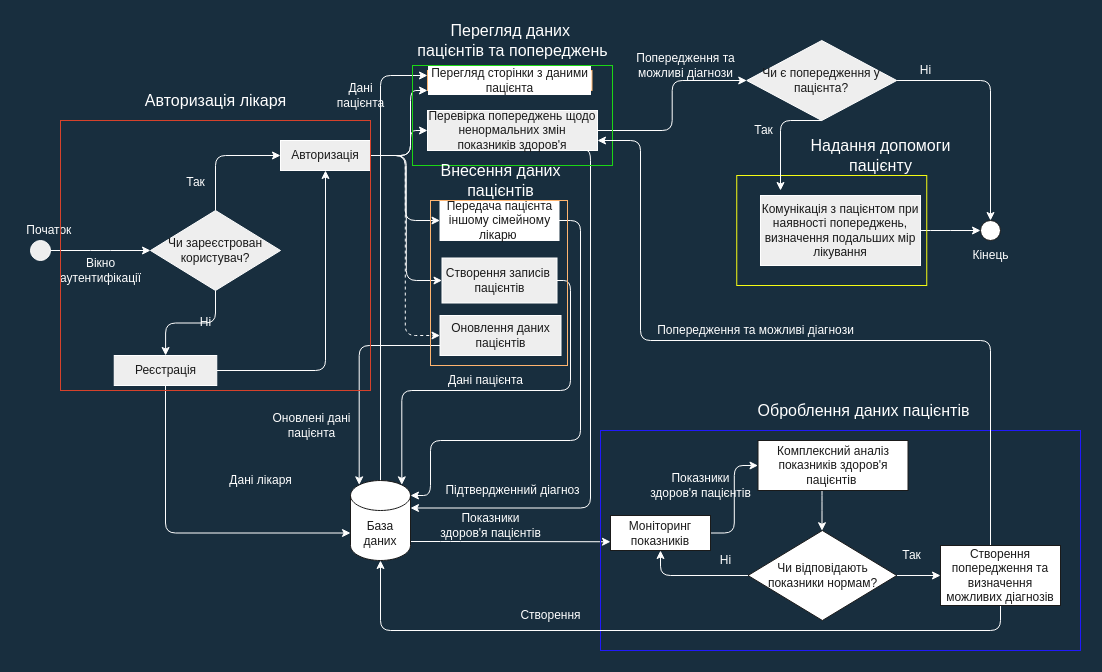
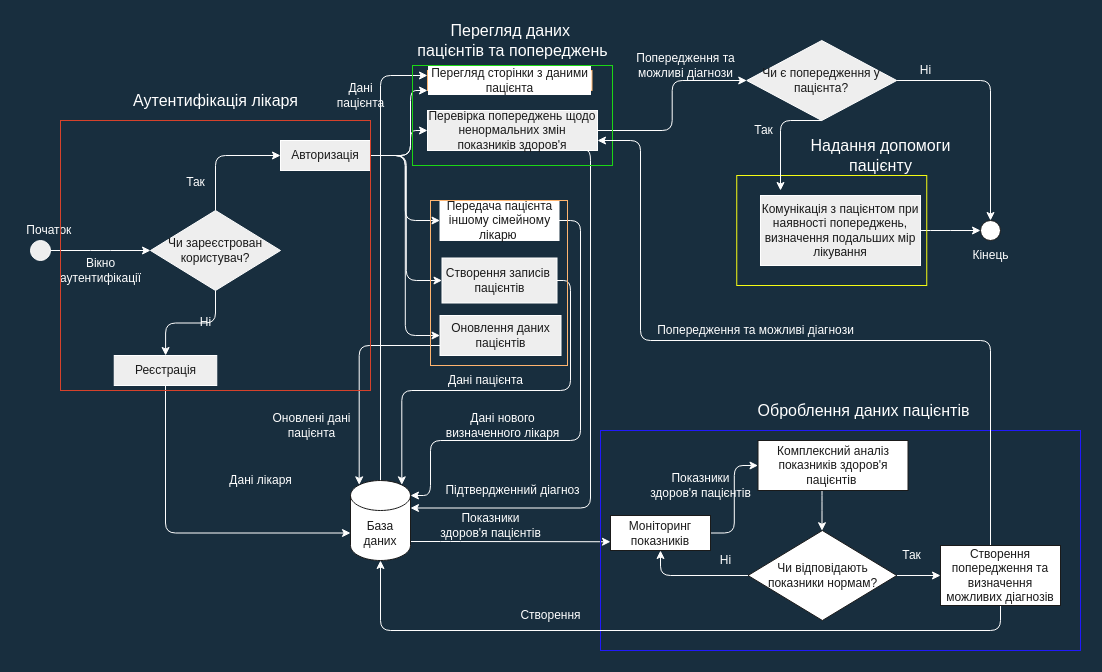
node "Авторизація лікаря": label "Авторизація лікаря" -> "Аутентифікація лікаря"
node "Внесення данихпацієнтів": removed
edge "Авторизація" -> "Оновлення даних пацієнтів": style dashed -> solid
edge "Реєстрація" -> "Авторизація": removed
node "Дані нового визначенного лікаря": added
